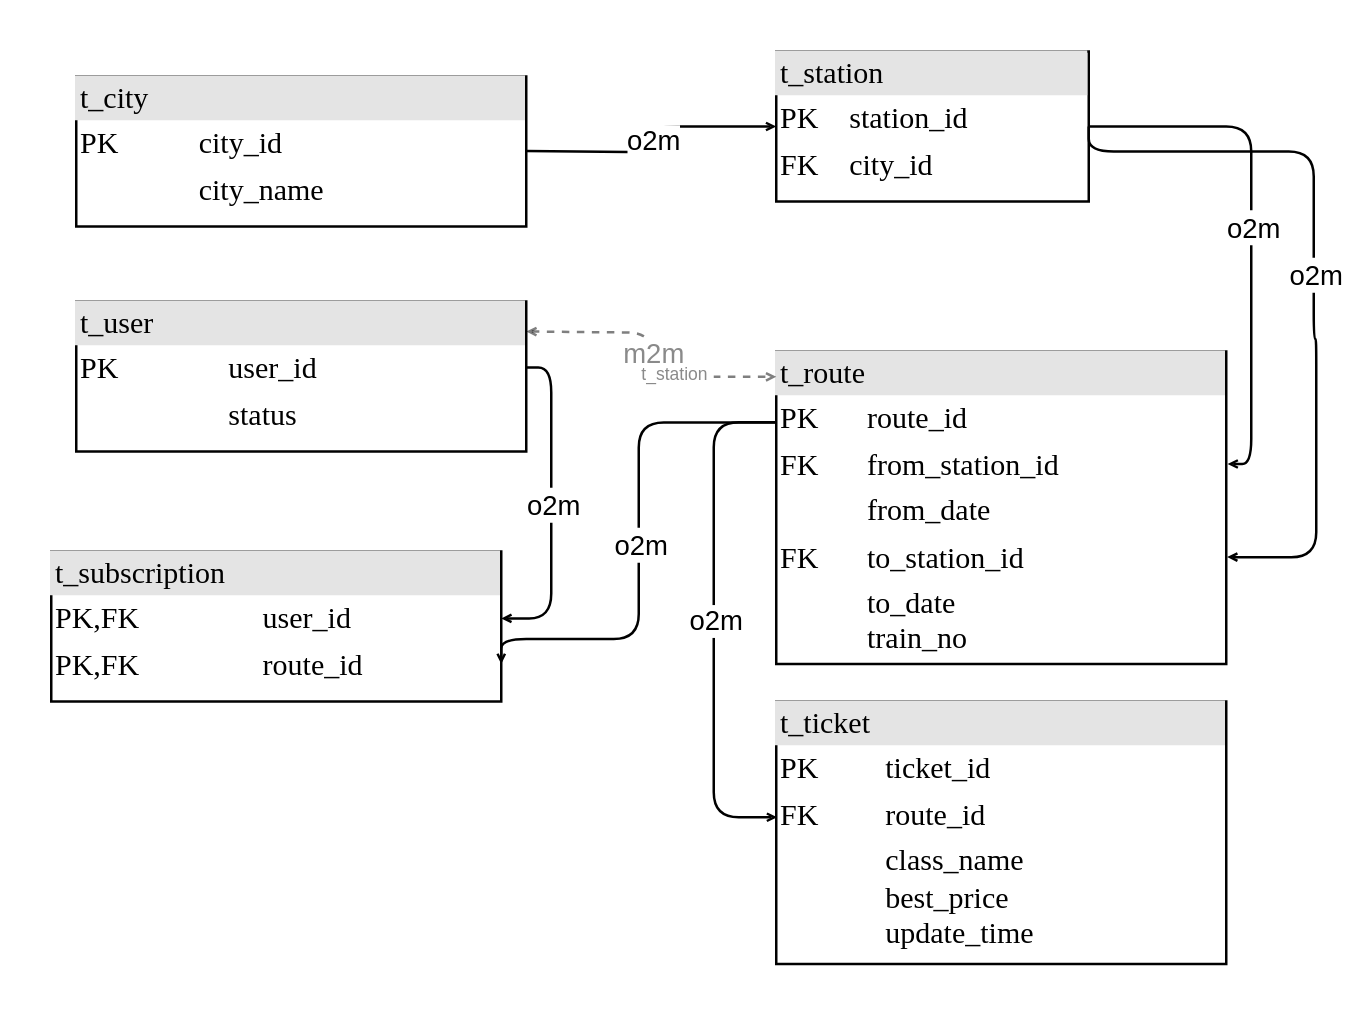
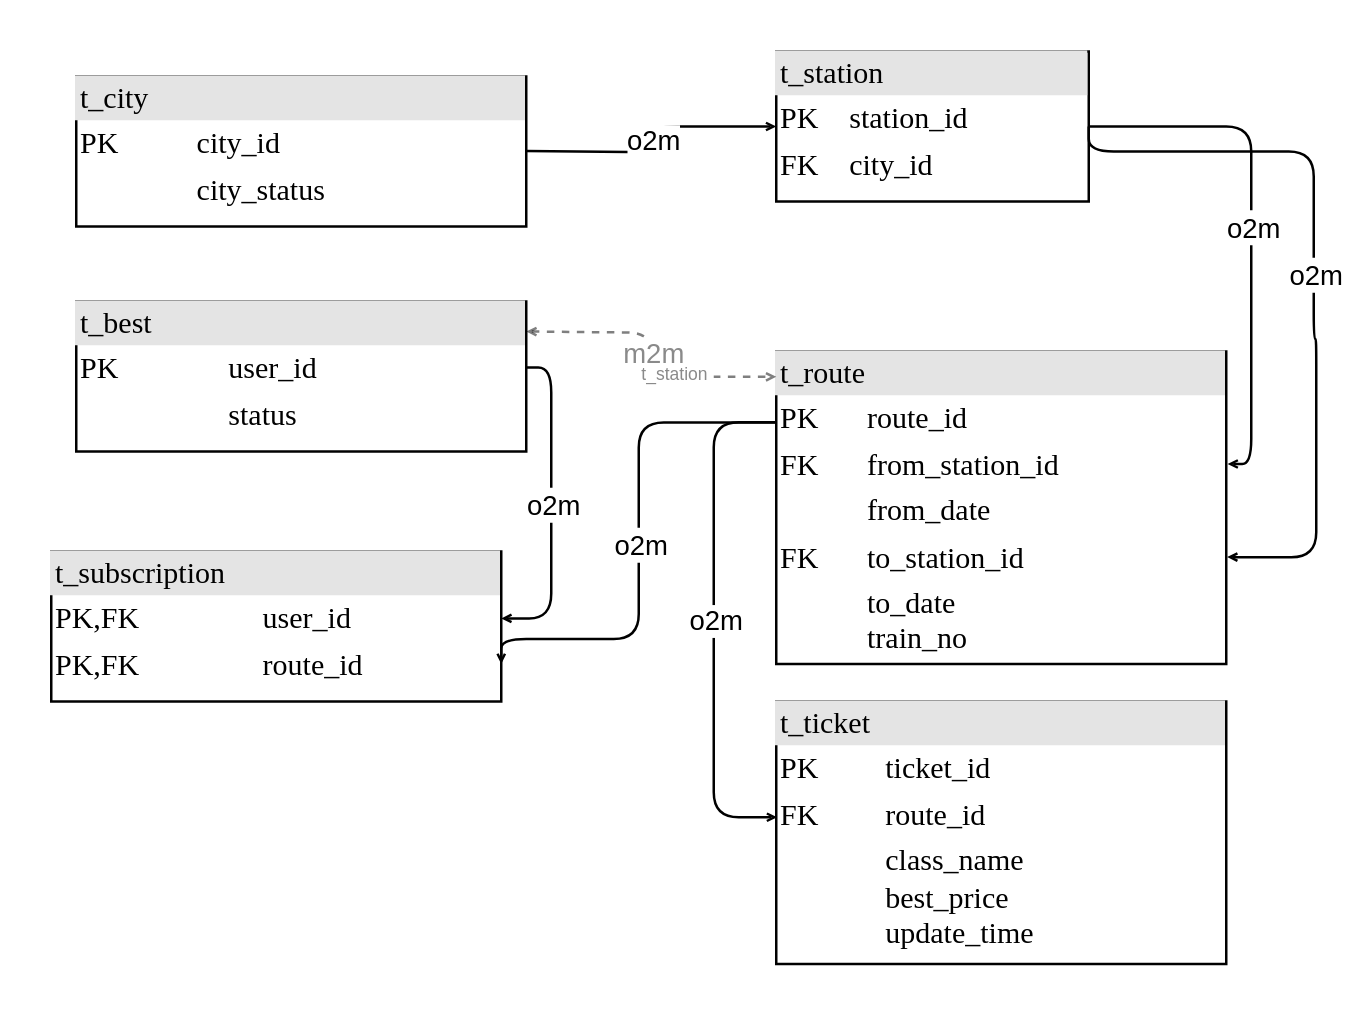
node "t_city PK city_id city_name": label "t_city PK city_id city_name" -> "t_city PK city_id city_status"
node "t_user PK user_id status": label "t_user PK user_id status" -> "t_best PK user_id status"
